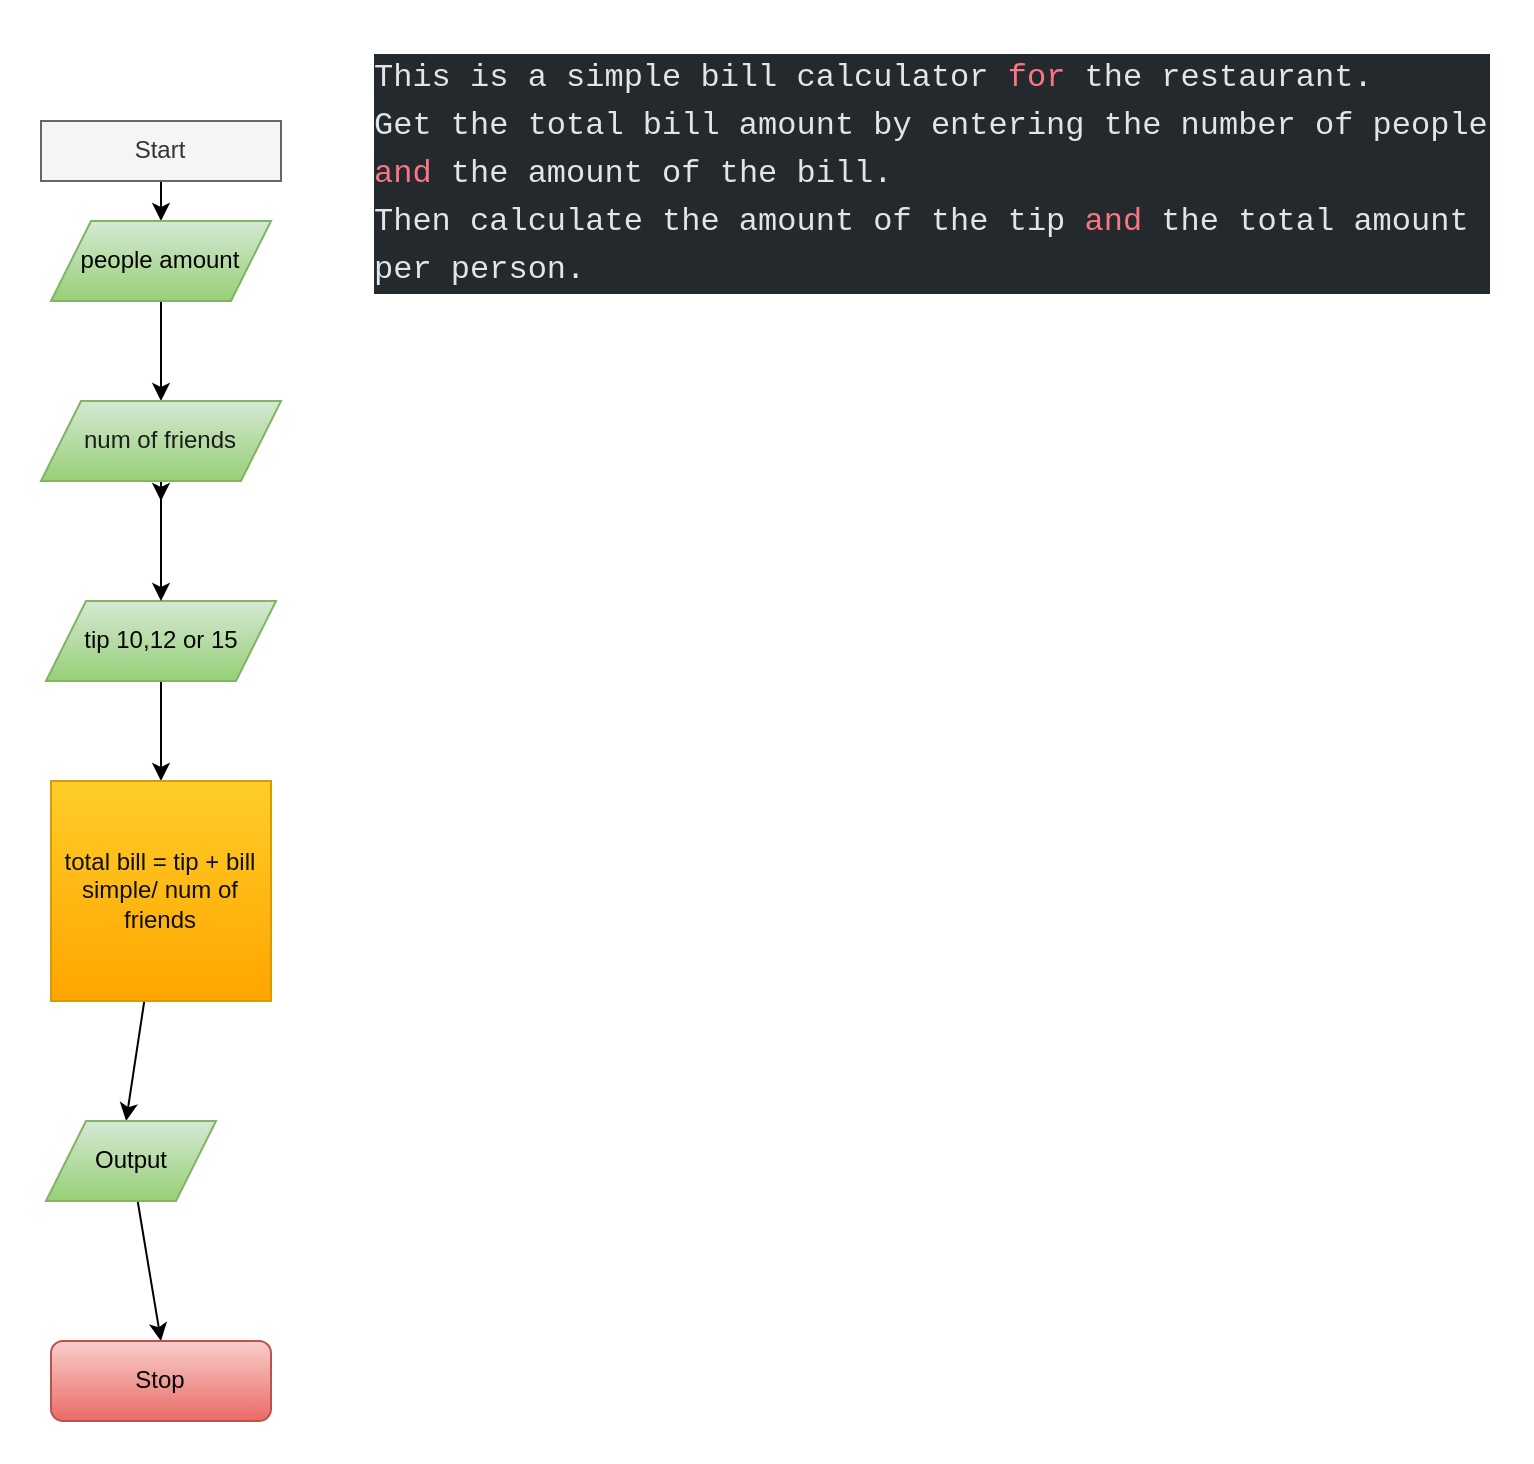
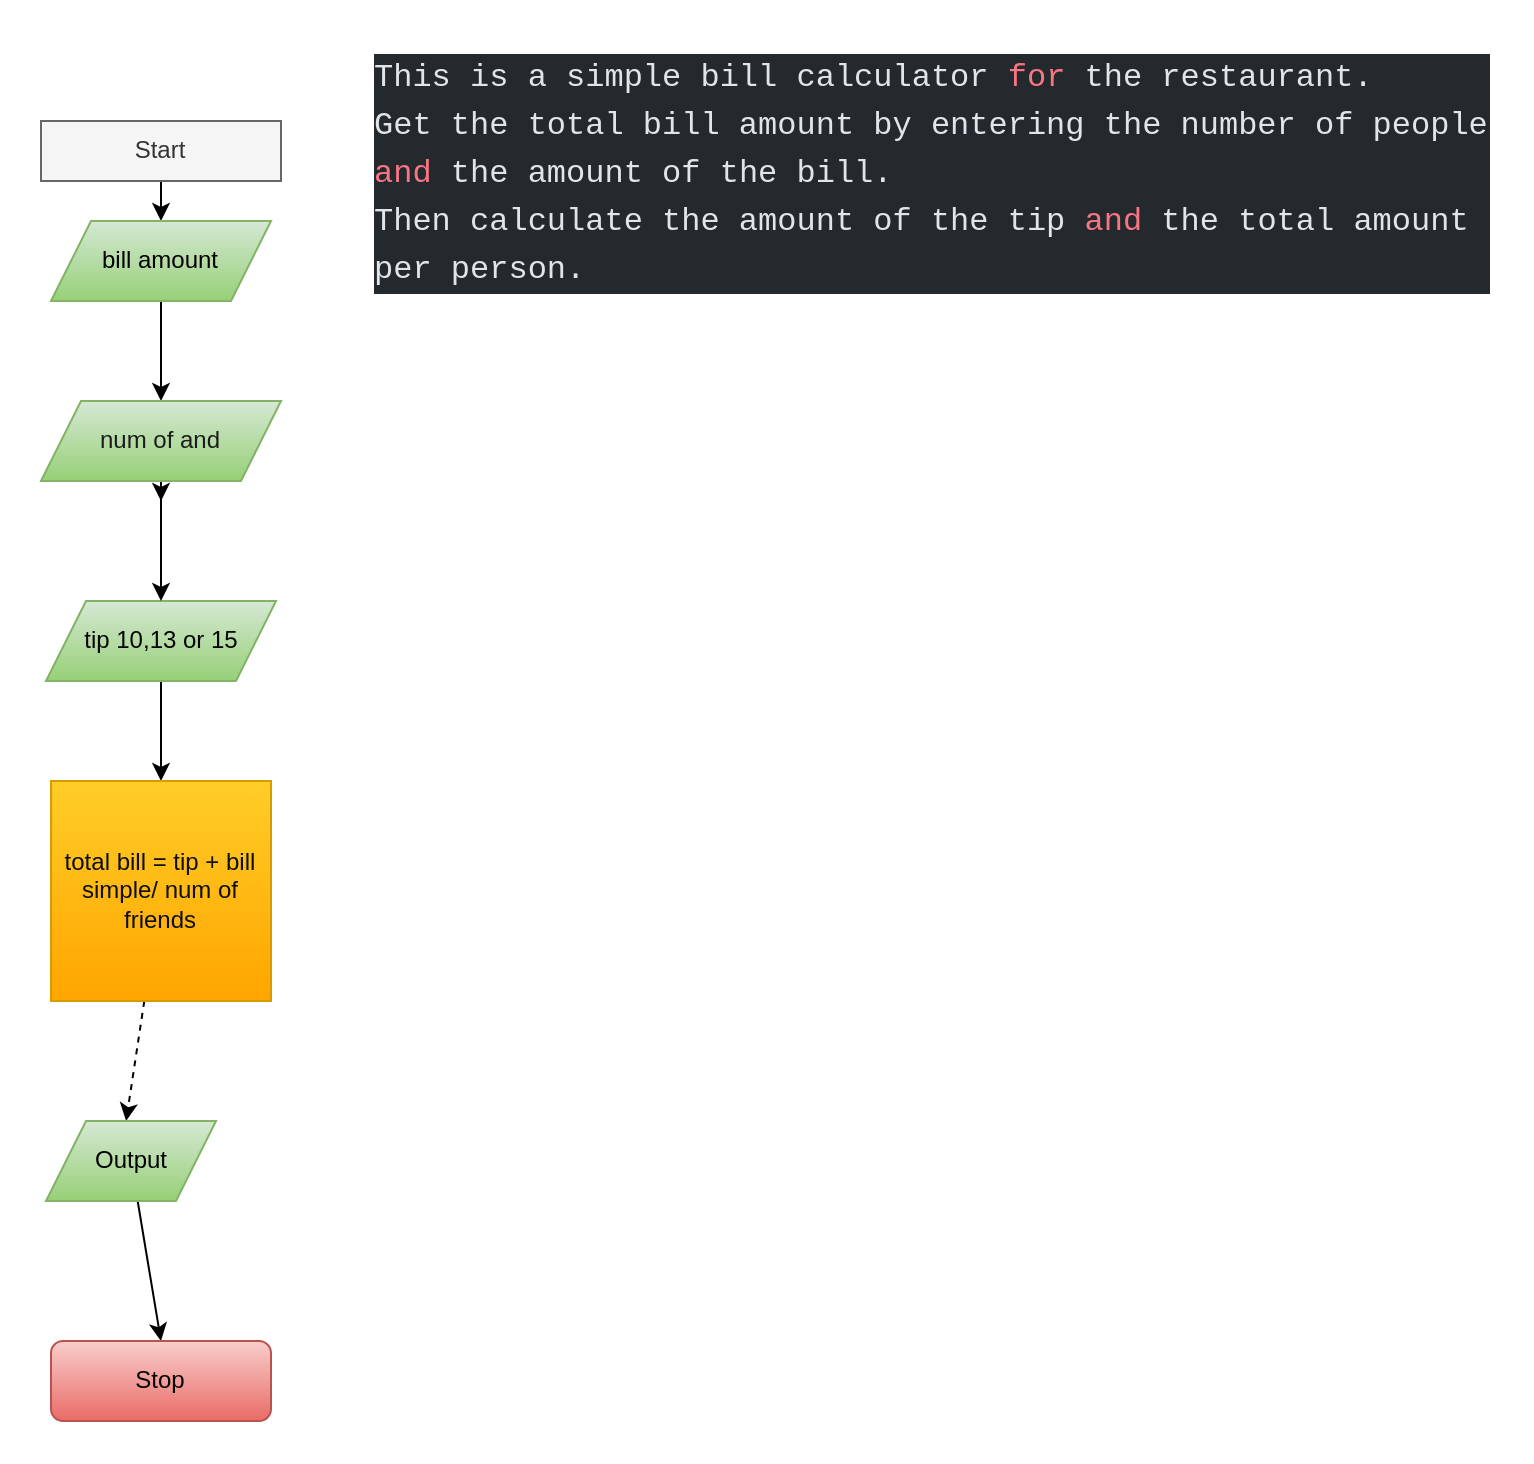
node "people amount": label "people amount" -> "bill amount"
node "num of friends": label "num of friends" -> "num of and"
node "tip 10,12 or 15": label "tip 10,12 or 15" -> "tip 10,13 or 15"
edge "total bill = tip + bill simple/ num of friends" -> "Output": style solid -> dashed
